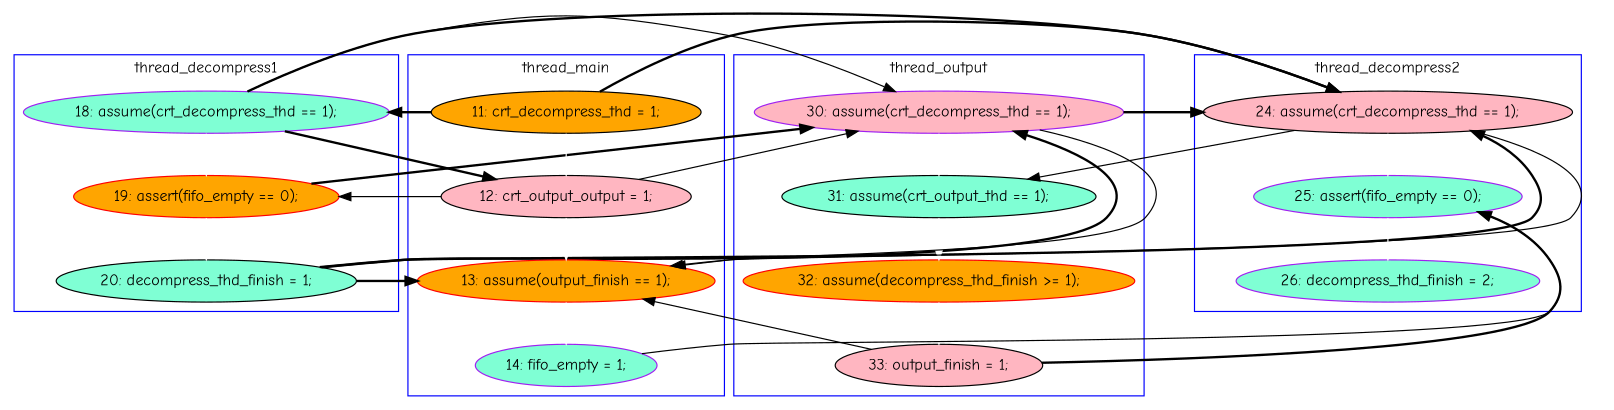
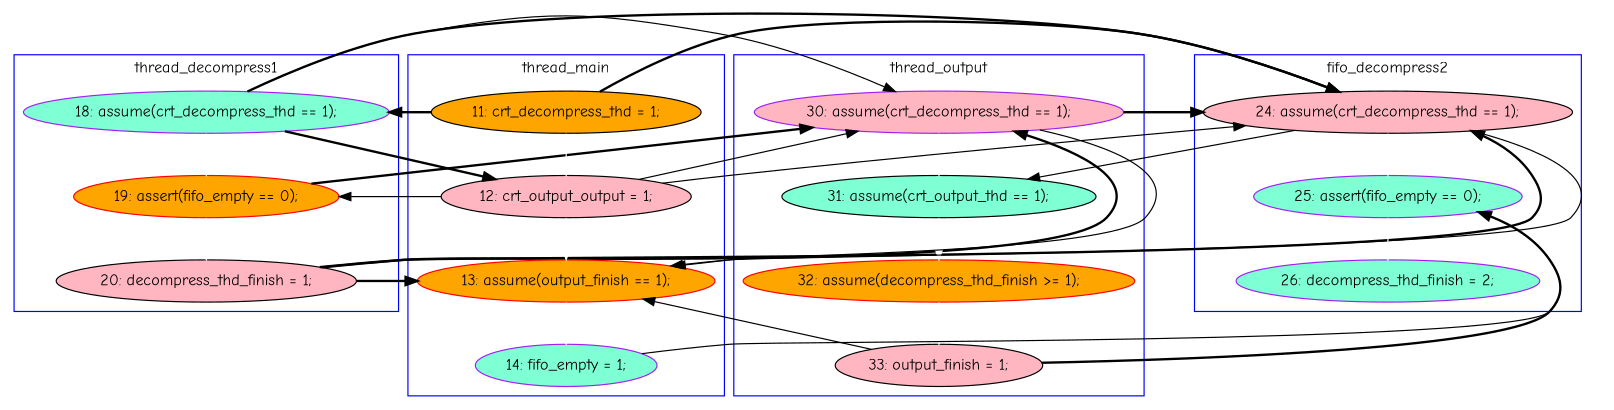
cluster "thread_decompress2": label "thread_decompress2" -> "fifo_decompress2"
edge "12: crt_output_output = 1;" -> "24: assume(crt_decompress_thd == 1);": added
node "20: decompress_thd_finish = 1;": fillcolor aquamarine -> lightpink
